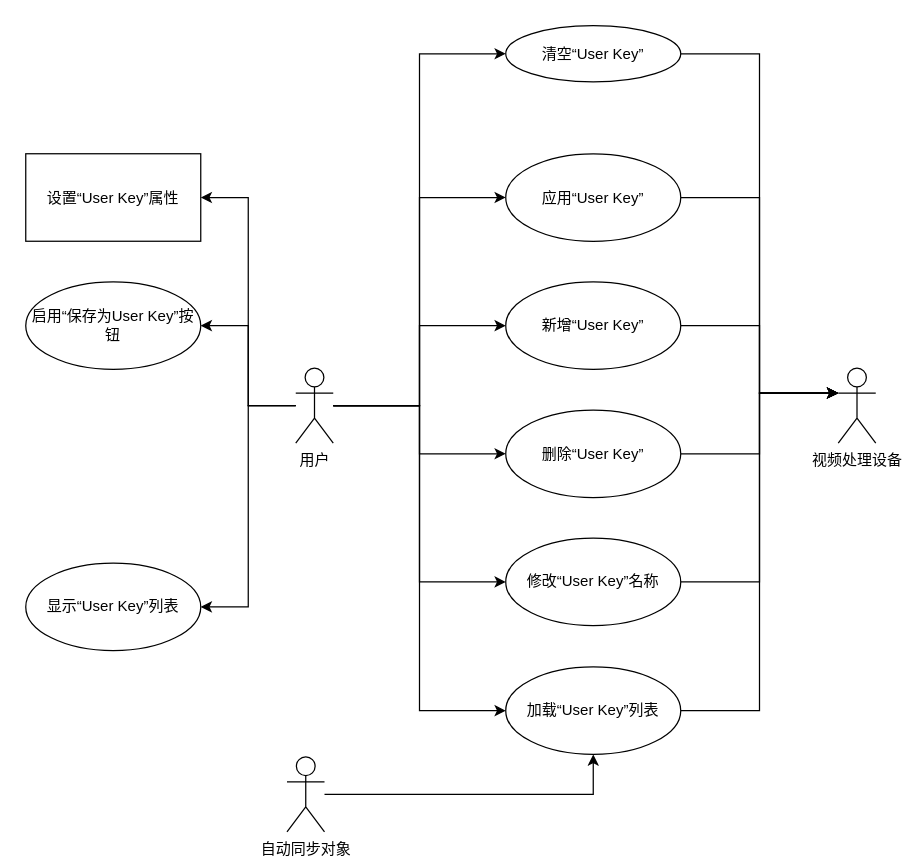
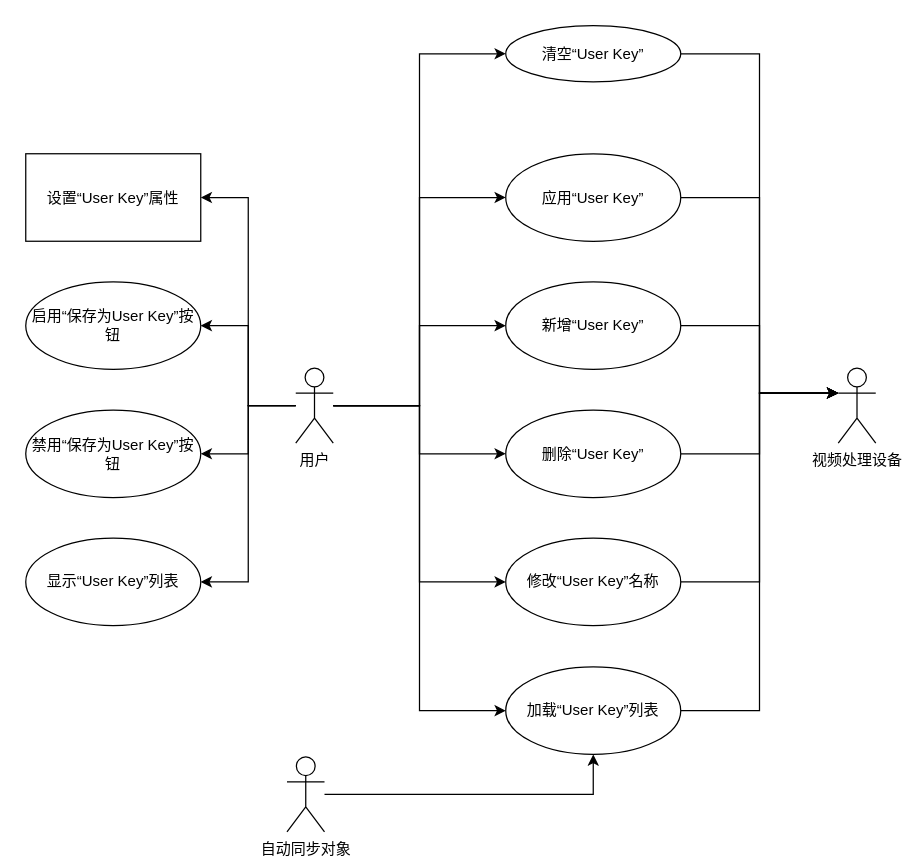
node "禁用“保存为User Key”按钮": added
edge "用户" -> "禁用“保存为User Key”按钮": added
node "显示“User Key”列表": moved (113, 607) -> (113, 582)
